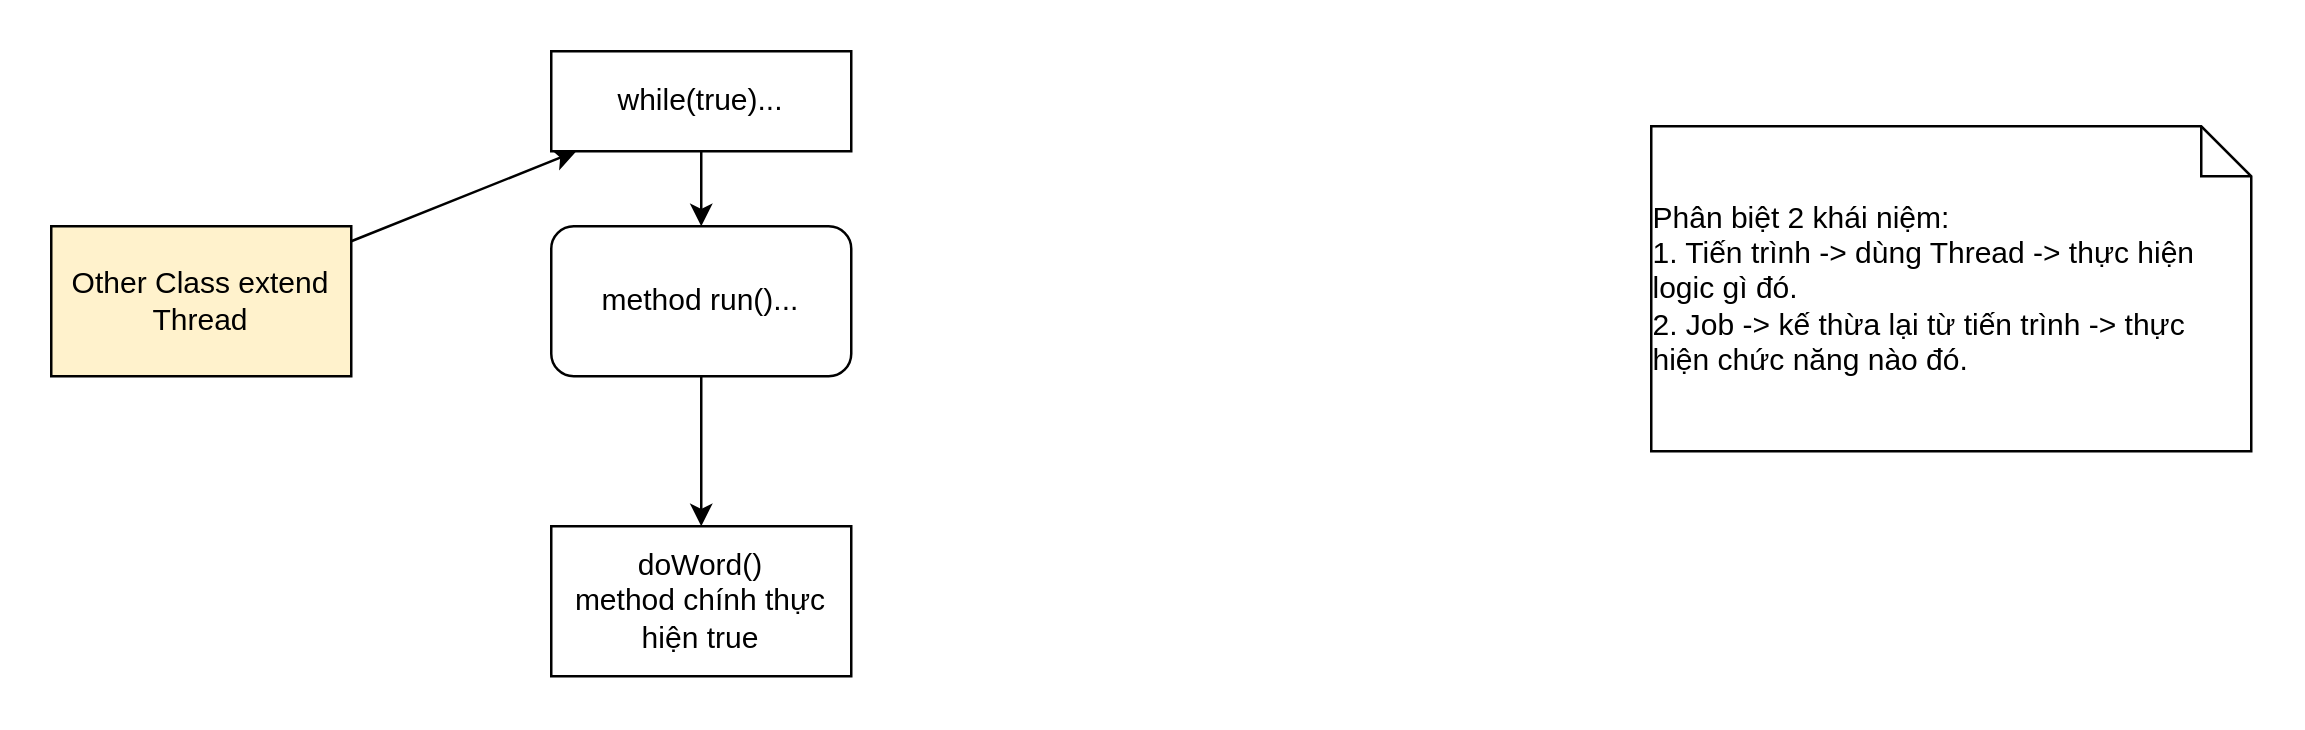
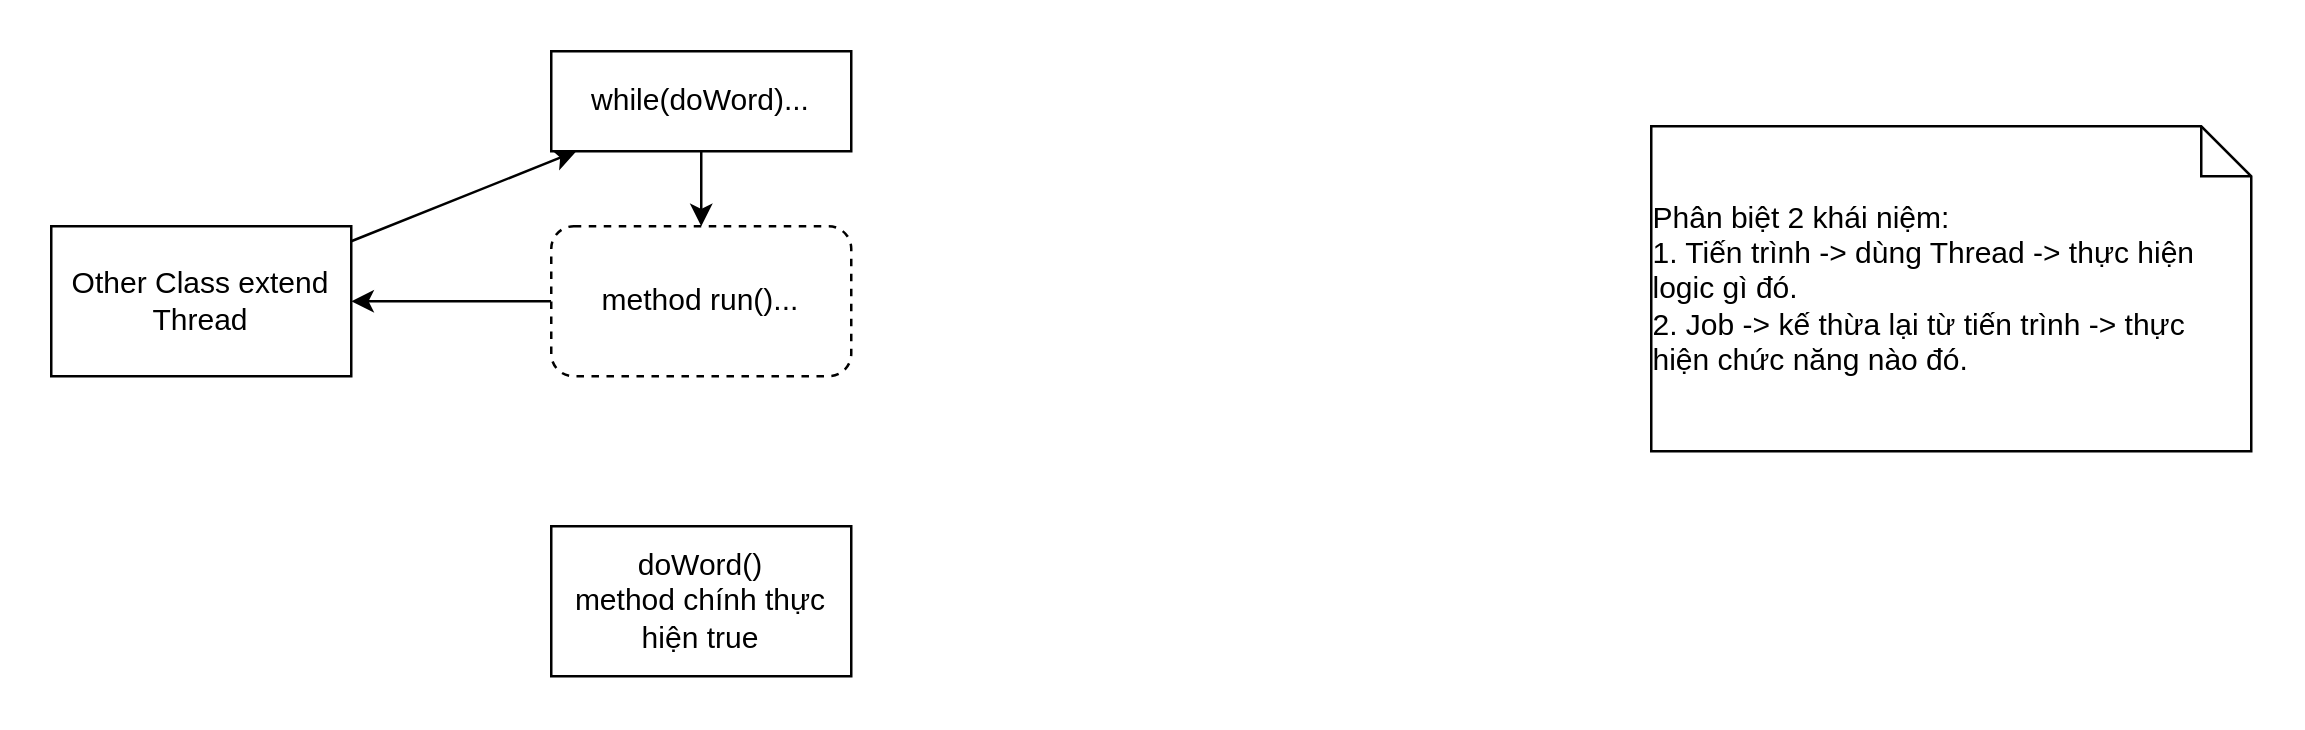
node "while(true)...": label "while(true)..." -> "while(doWord)..."
node "Other Class extend Thread": fillcolor #fff2cc -> #ffffff
node "method run()...": style solid -> dashed
edge "method run()..." -> "doWord() method chính thực hiện true": now "method run()..." -> "Other Class extend Thread"
